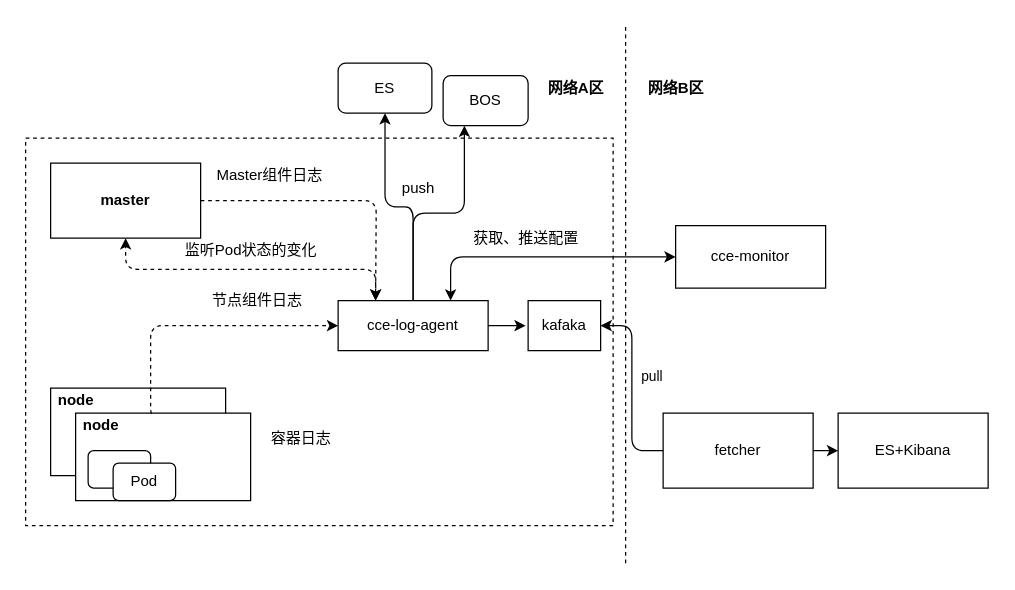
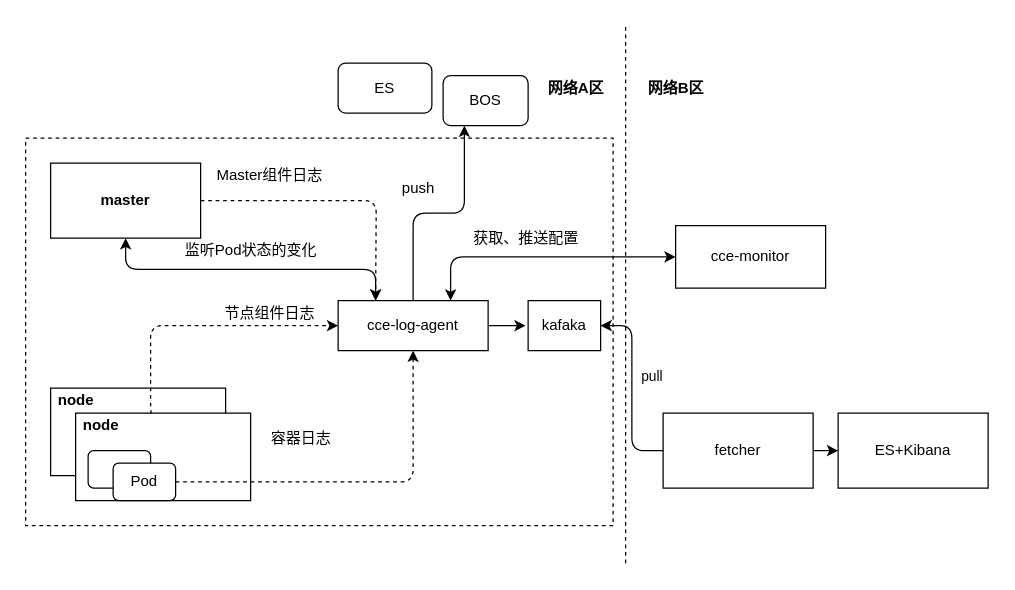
edge "cce-log-agent" -> "ES": removed
edge "master" -- "cce-log-agent": style dashed -> solid
node "节点组件日志": moved (257, 301) -> (269, 313)
edge "Pod" -> "cce-log-agent": added
